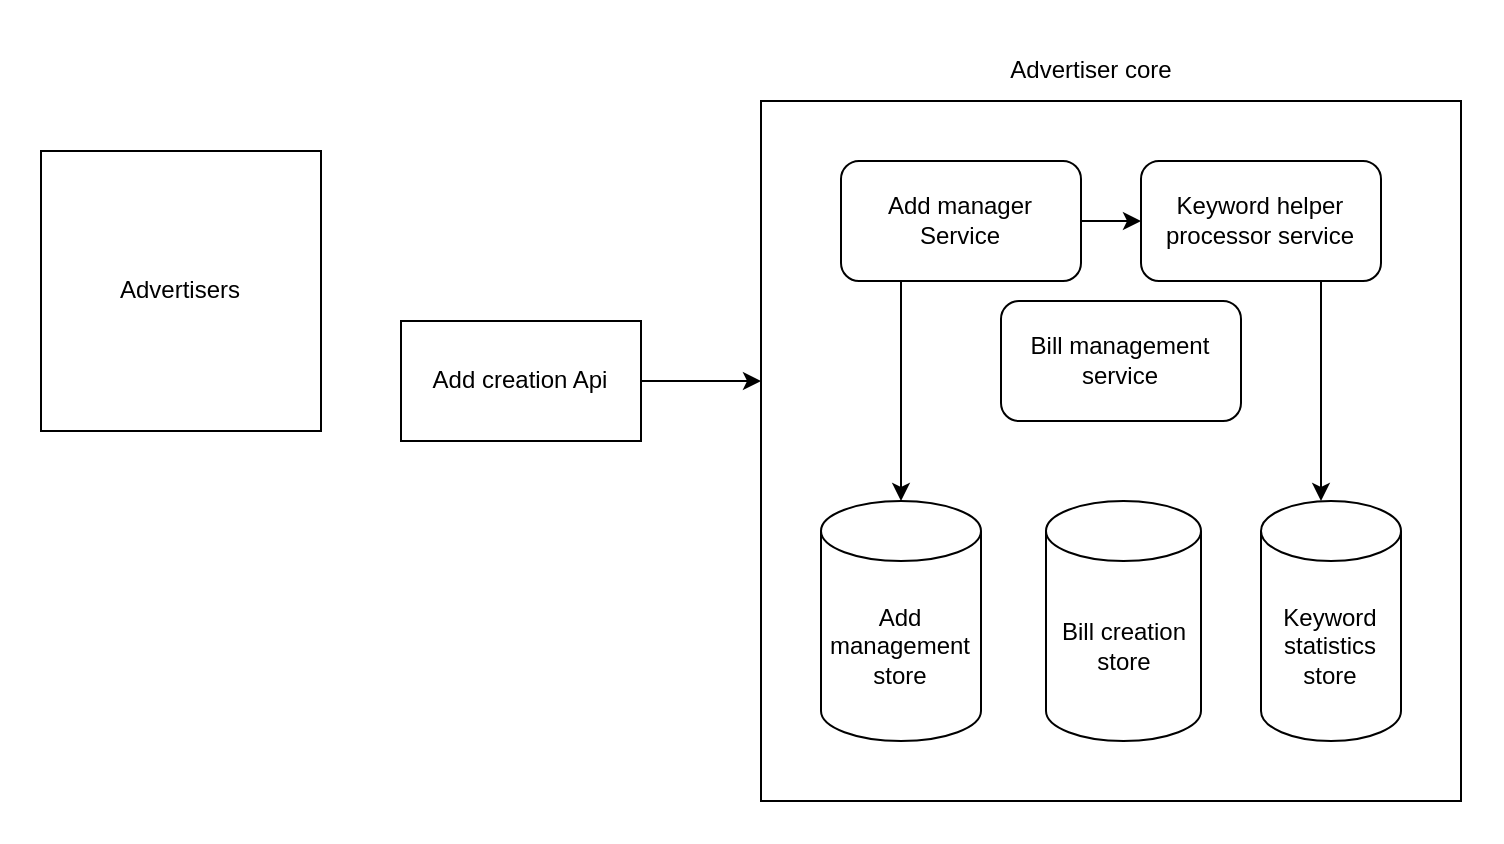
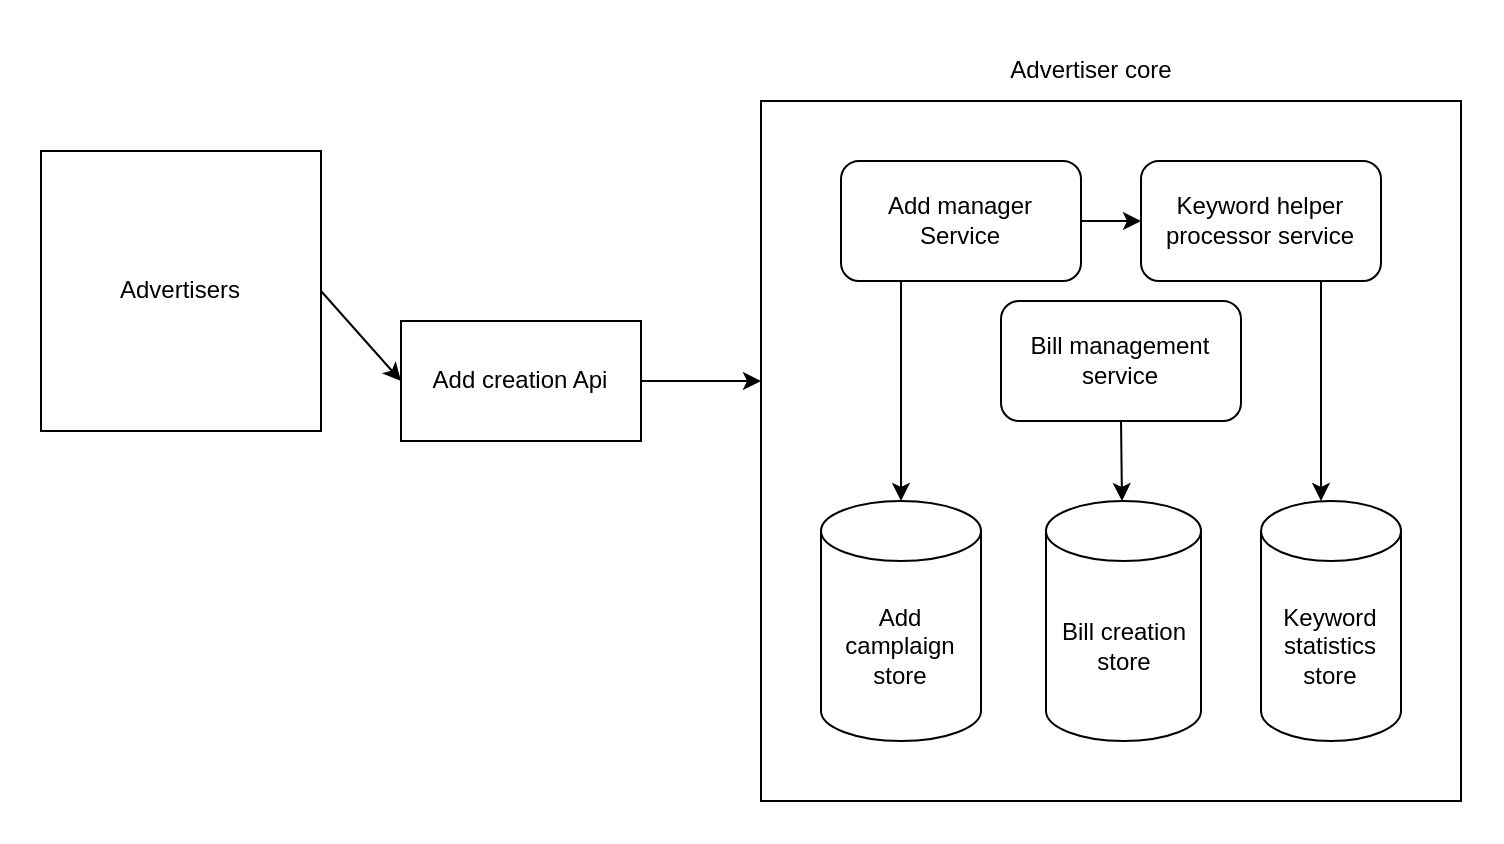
edge "Advertisers" -> "Add creation Api": added
edge "Bill management service" -> "Bill creation store": added
node "Add management store": label "Add management store" -> "Add camplaign store"
